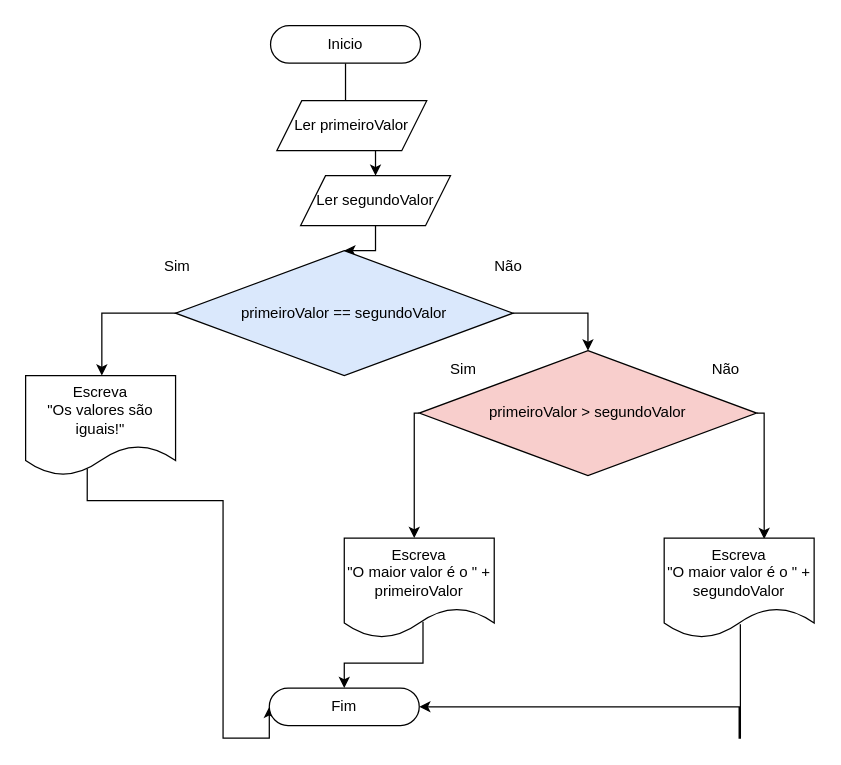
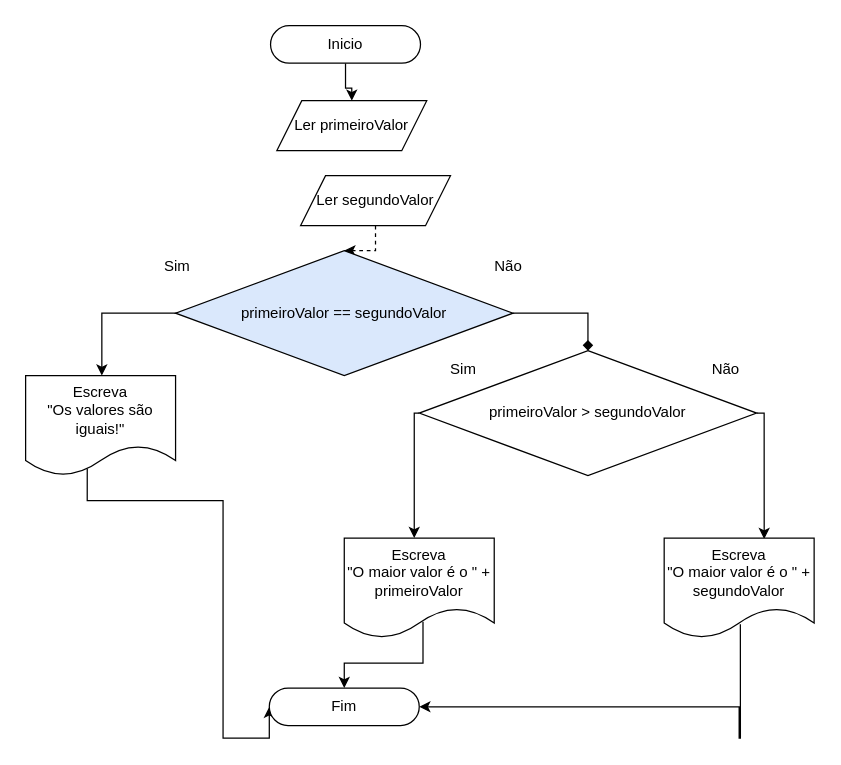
edge "Inicio" -> "Ler segundoValor": now "Inicio" -> "Ler primeiroValor"
edge "Ler segundoValor" -> "primeiroValor == segundoValor": style solid -> dashed
edge "primeiroValor == segundoValor" -> "primeiroValor > segundoValor": arrowhead classic -> diamond
node "primeiroValor > segundoValor": fillcolor #f8cecc -> #ffffff
